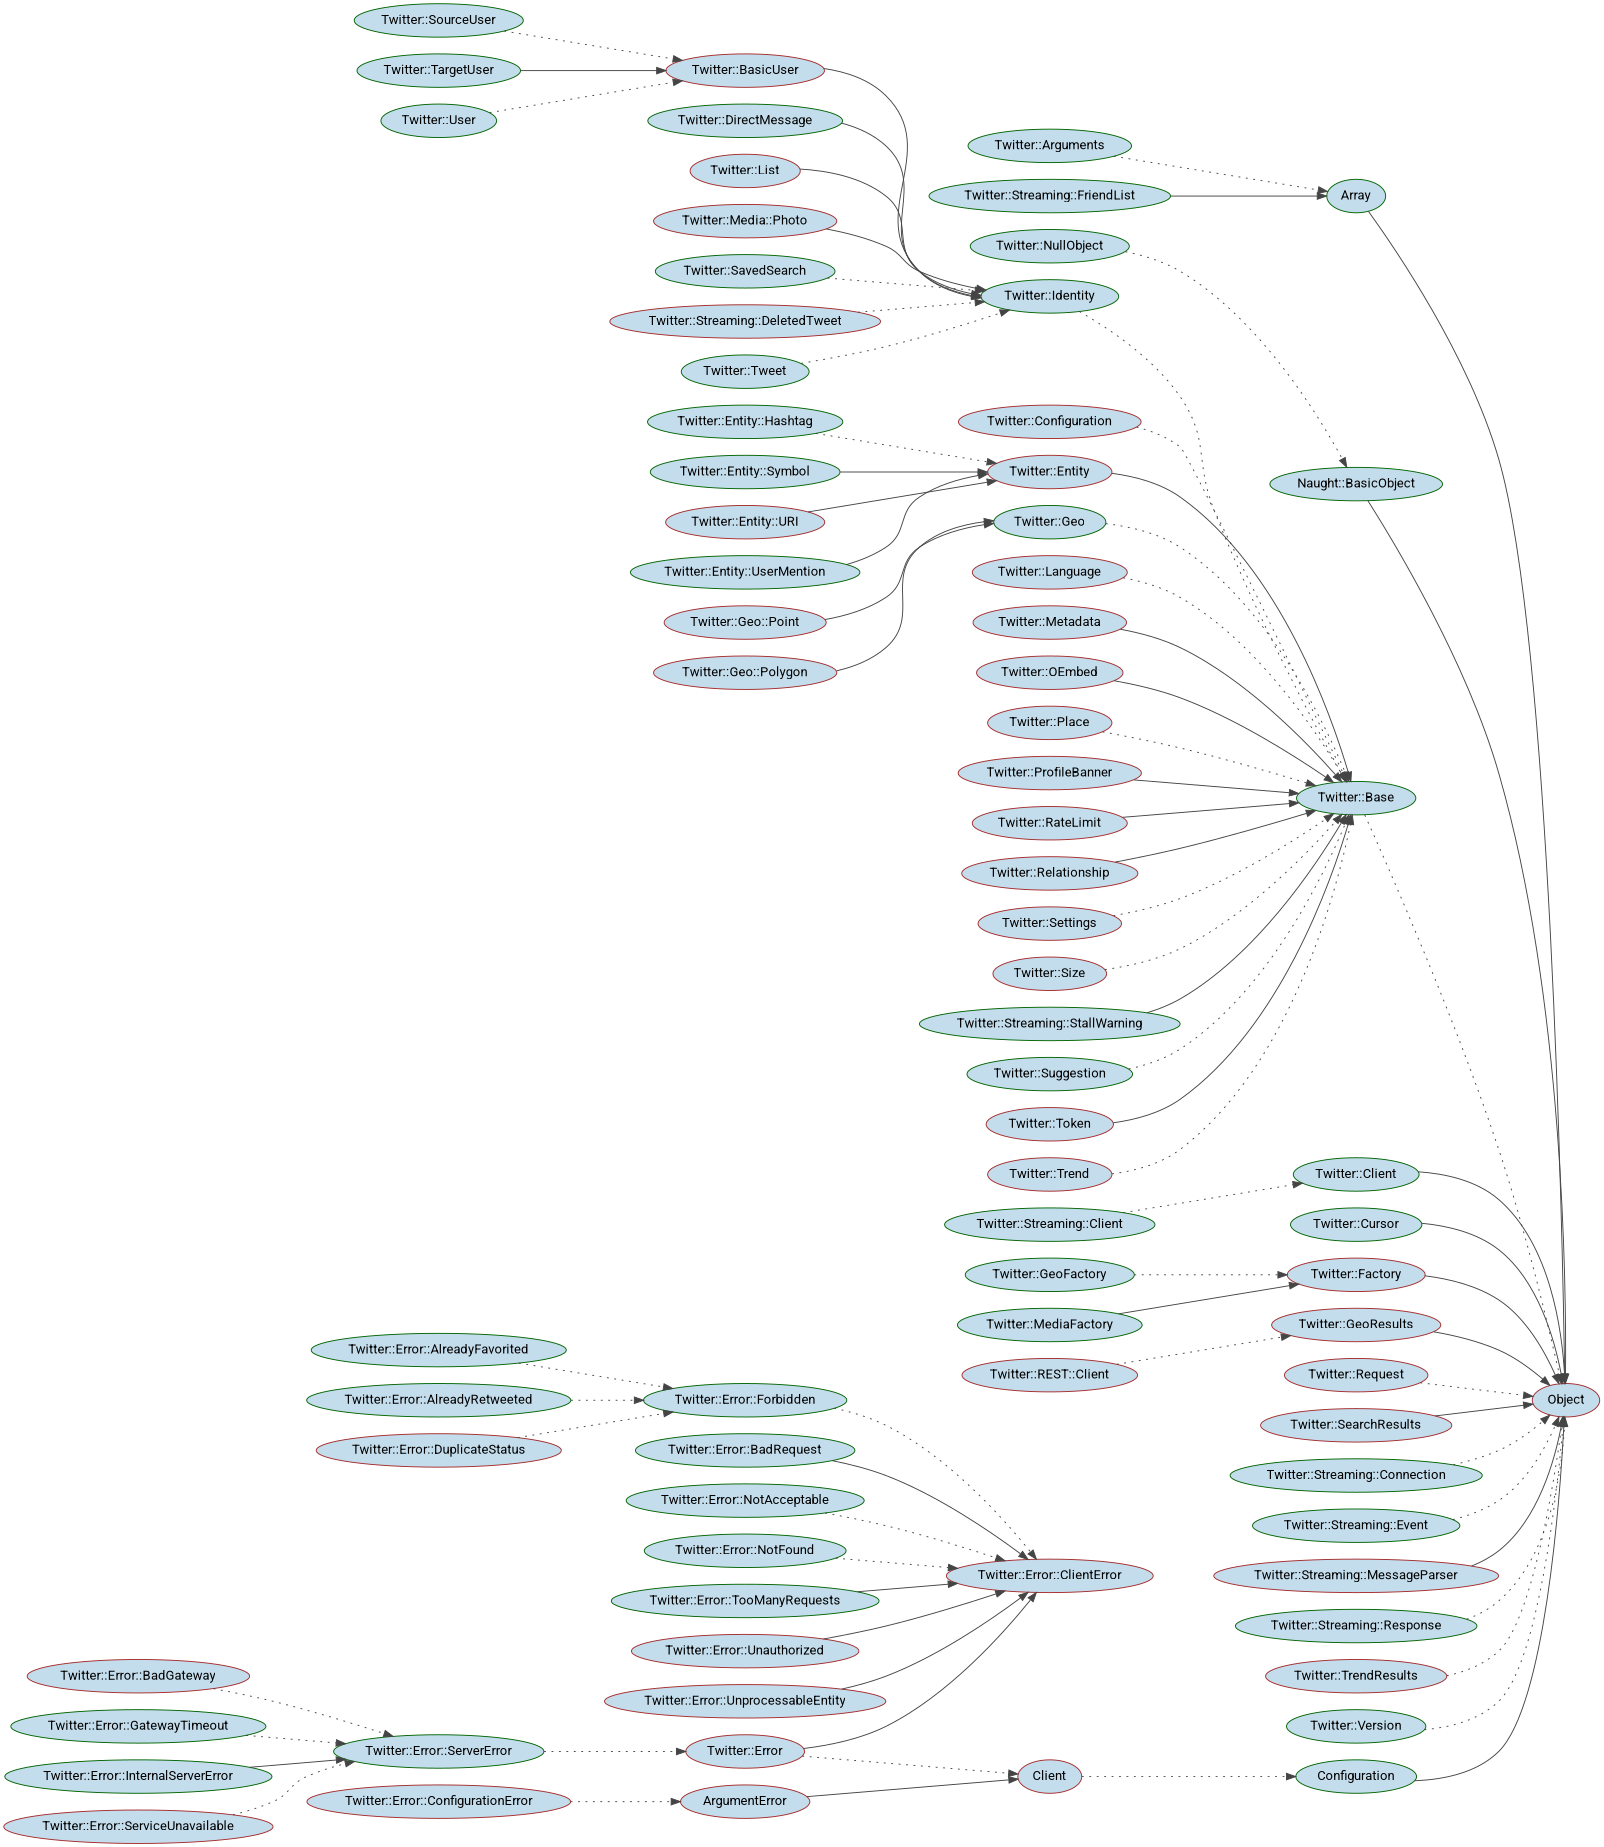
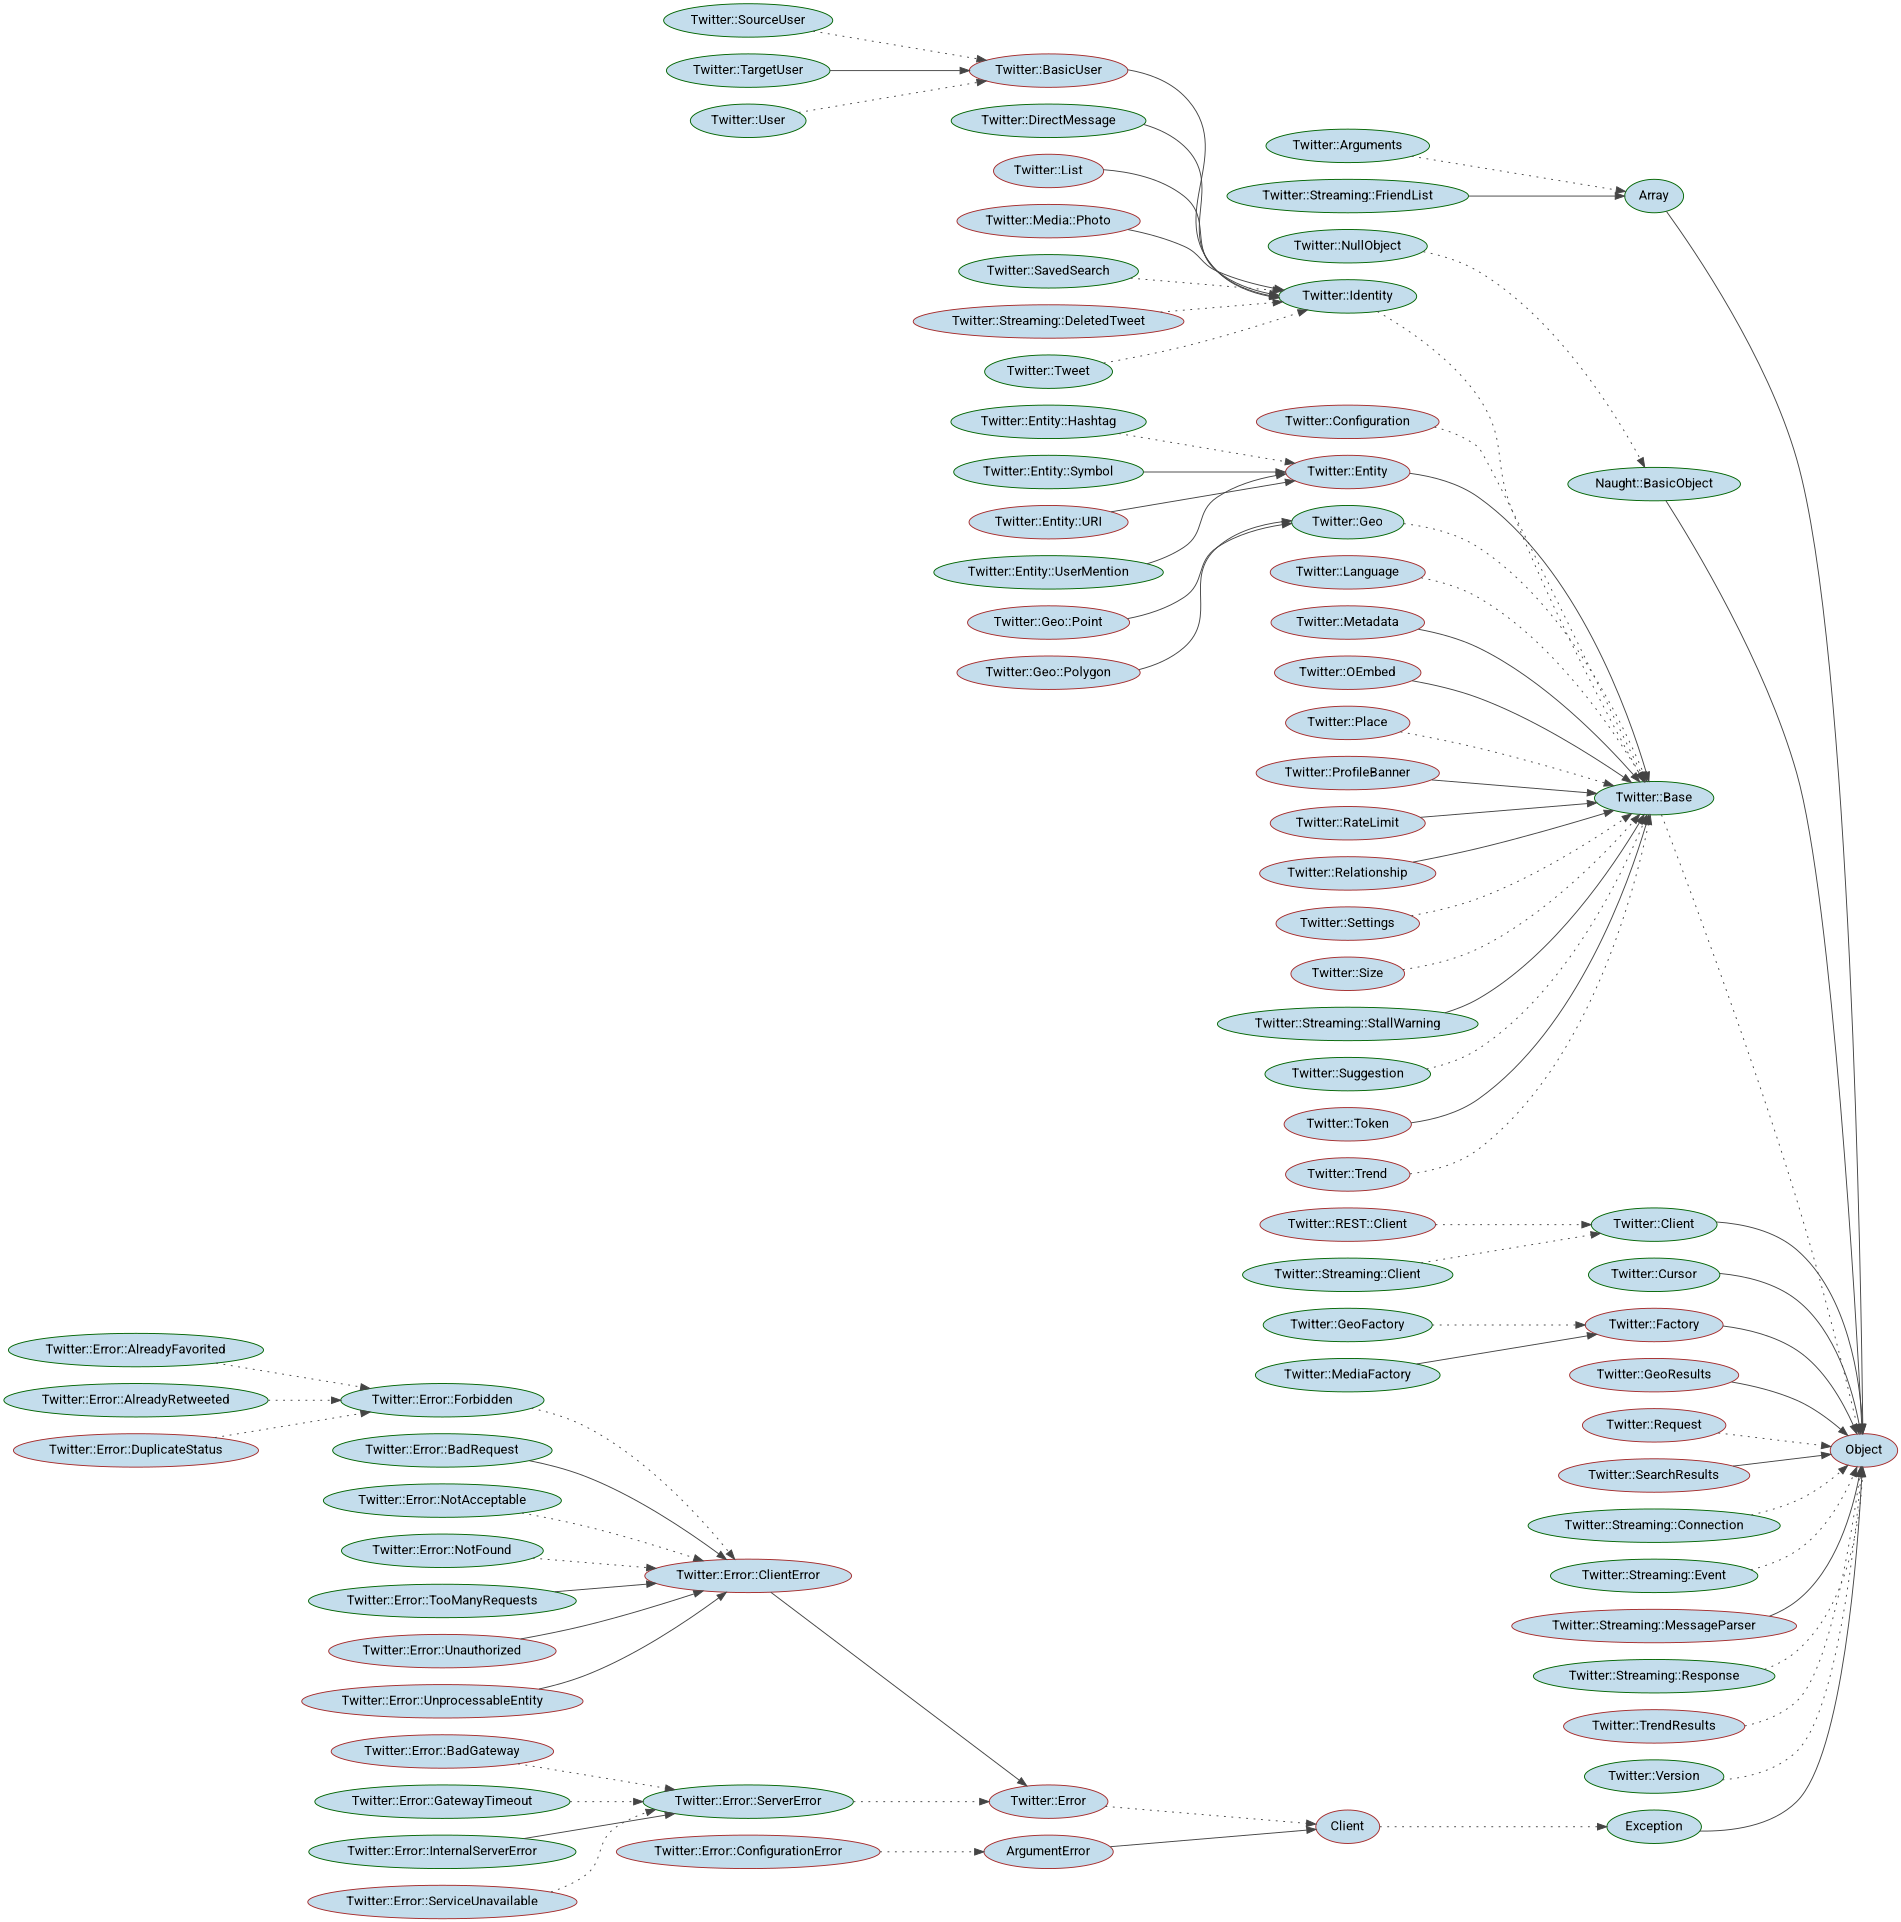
edge "Twitter::REST::Client" -> "Twitter::GeoResults": now "Twitter::REST::Client" -> "Twitter::Client"
edge "Twitter::Error" -> "Twitter::Error::ClientError": reversed
node "Configuration": label "Configuration" -> "Exception"
